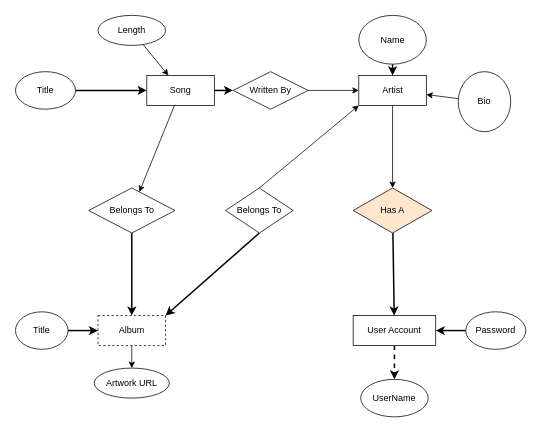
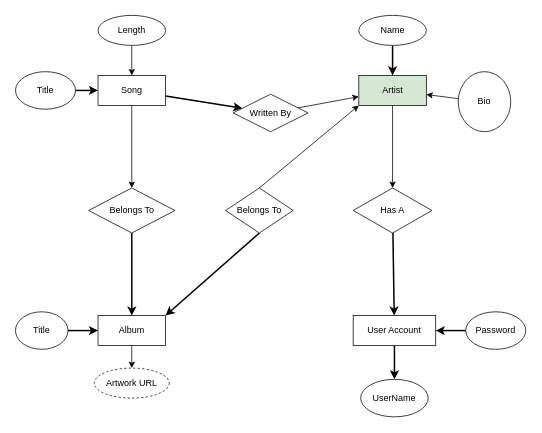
node "Name": size 68x49 -> 68x30
node "Song": moved (180, 90) -> (132, 90)
node "Written By": moved (270, 90) -> (270, 113)
node "Artist": fillcolor #ffffff -> #d5e8d4
node "Has A": fillcolor #ffe6cc -> #ffffff
node "Album": style dashed -> solid
edge "User Account" -> "UserName": style dashed -> solid
node "Artwork URL": style solid -> dashed
